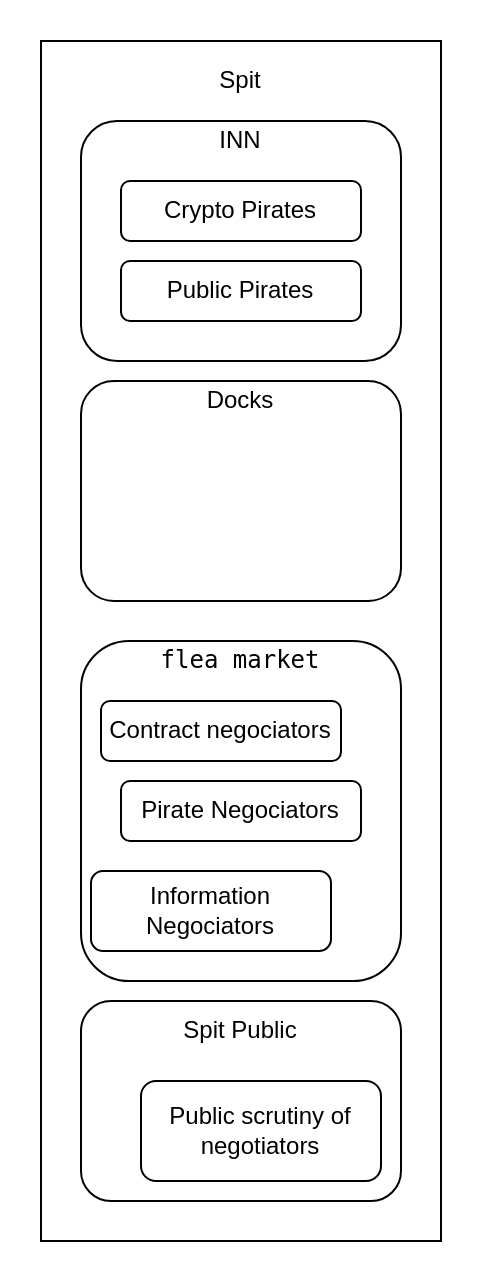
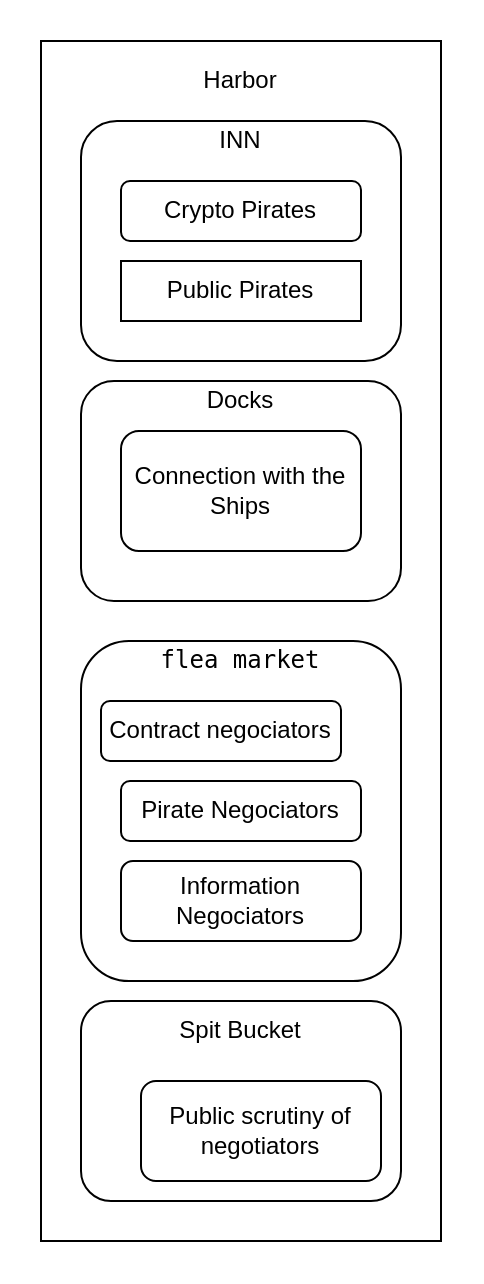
node "Spit": label "Spit" -> "Harbor"
node "Public Pirates": shape rounded rectangle -> rectangle
node "Connection with the Ships": added
node "Information Negociators": moved (211, 911) -> (241, 901)
node "Spit Public": label "Spit Public" -> "Spit Bucket"
